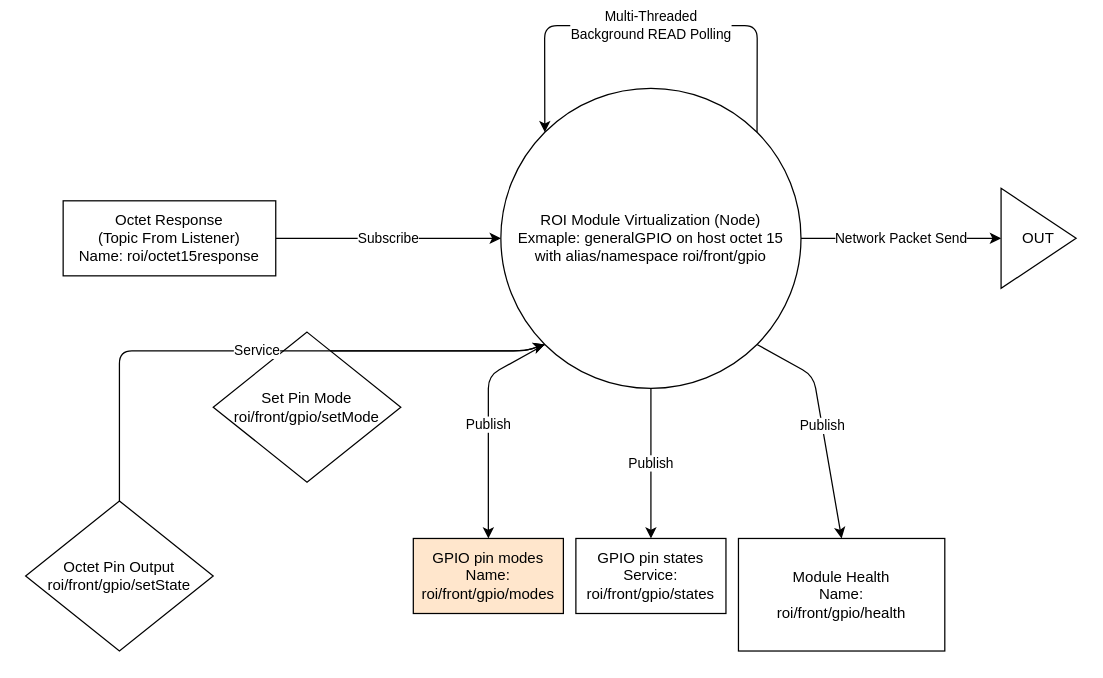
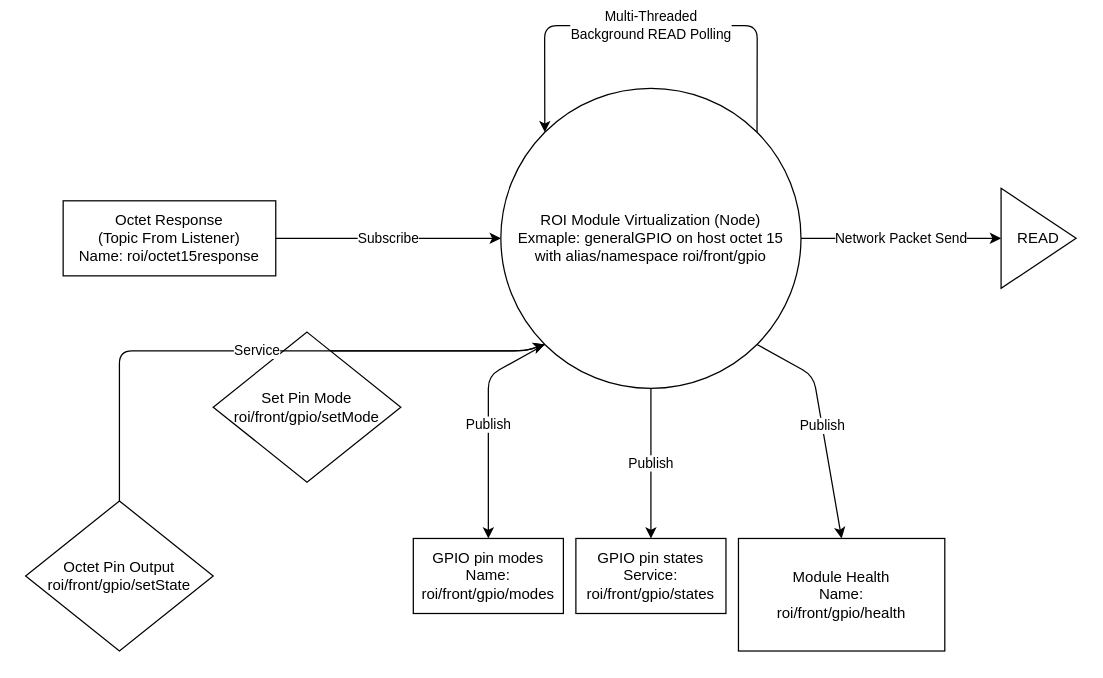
node "OUT": label "OUT" -> "READ"
node "GPIO pin modes Name: roi/front/gpio/modes": fillcolor #ffe6cc -> #ffffff
